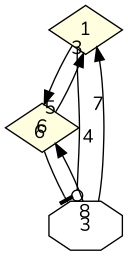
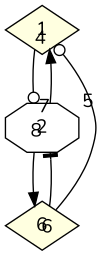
edge "1" -> "6": removed
edge "6" -> "1": arrowhead normal -> odot
node "3": label "3" -> "2"
